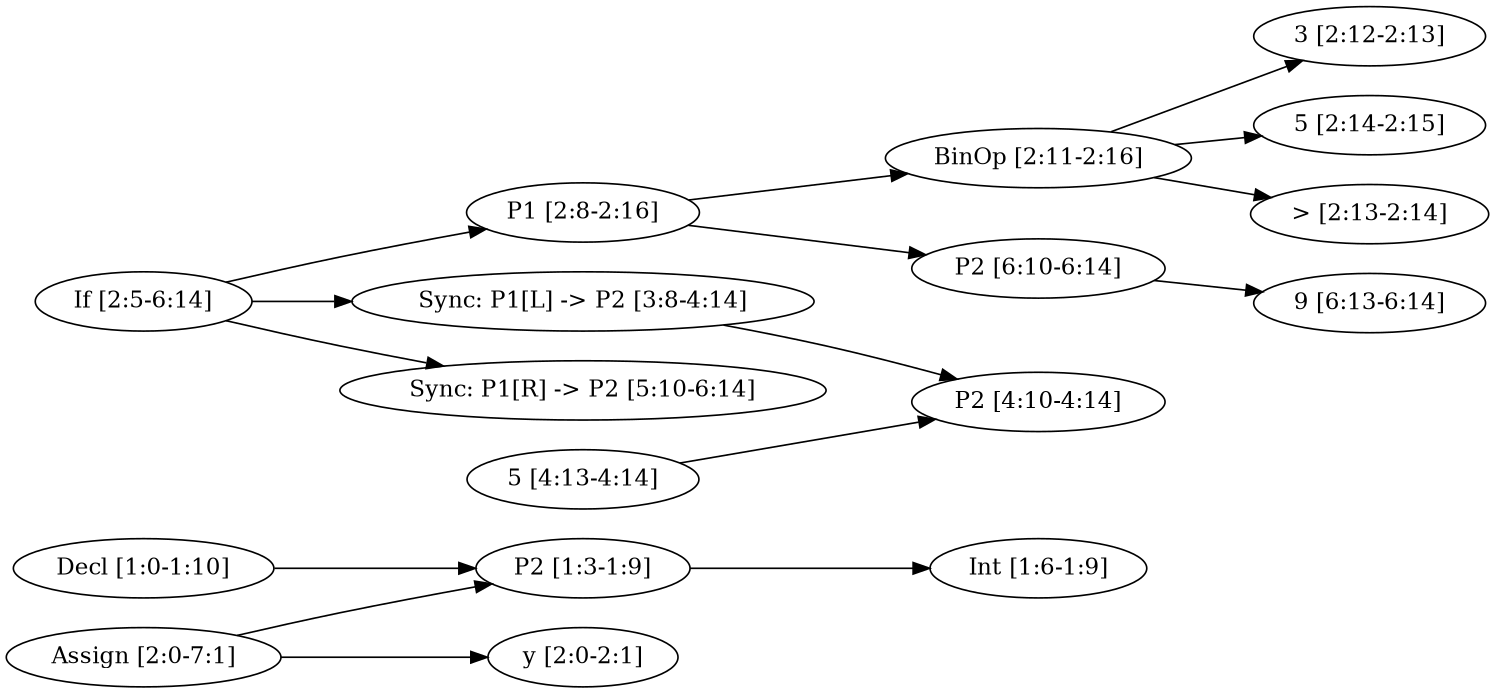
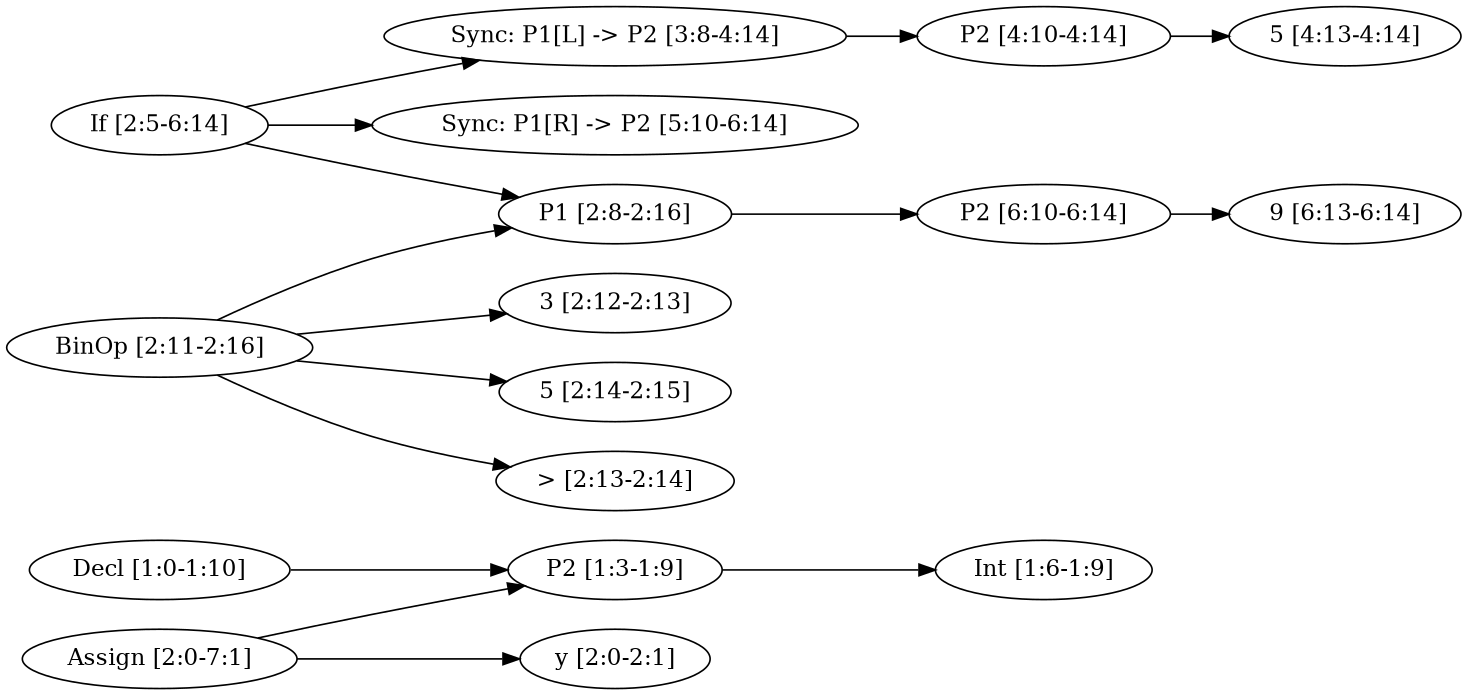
edge "P1 [2:8-2:16]" -> "BinOp [2:11-2:16]": reversed
edge "5 [4:13-4:14]" -> "P2 [4:10-4:14]": reversed
